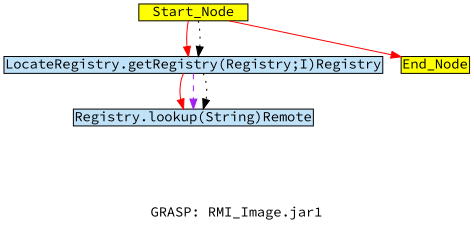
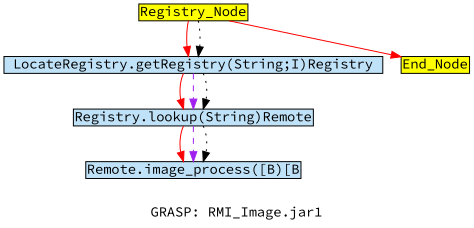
node "Start_Node": label "Start_Node" -> "Registry_Node"
node "LocateRegistry.getRegistry(Registry;I)Registry": label "LocateRegistry.getRegistry(Registry;I)Registry" -> "LocateRegistry.getRegistry(String;I)Registry"
node "Remote.image_process([B)[B": added
